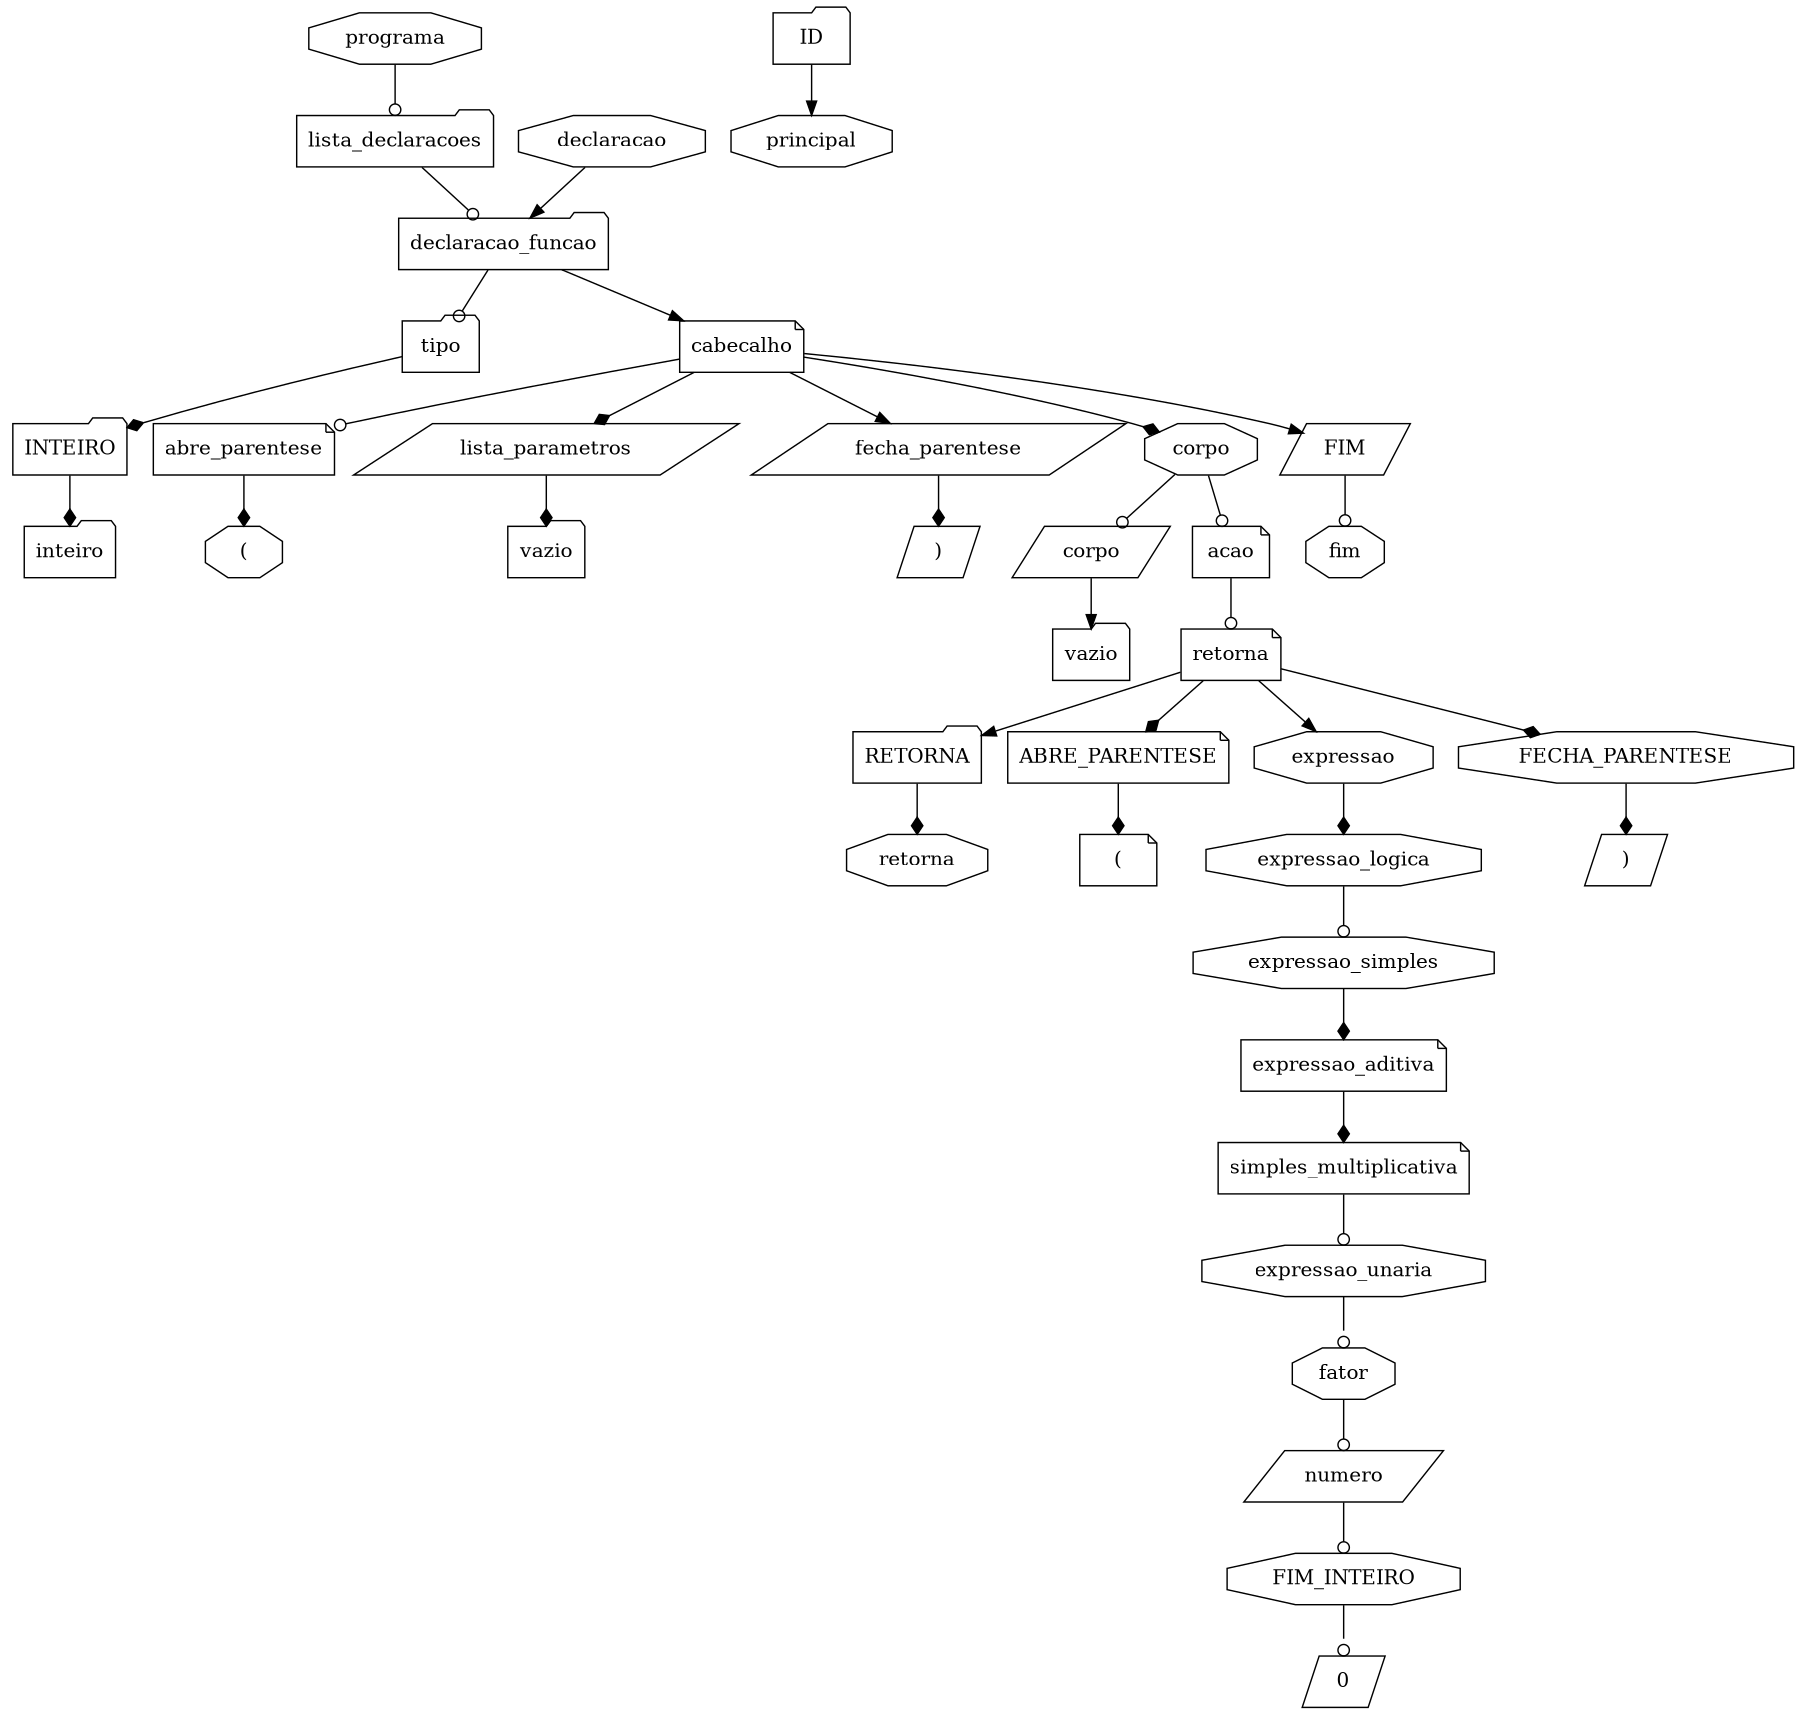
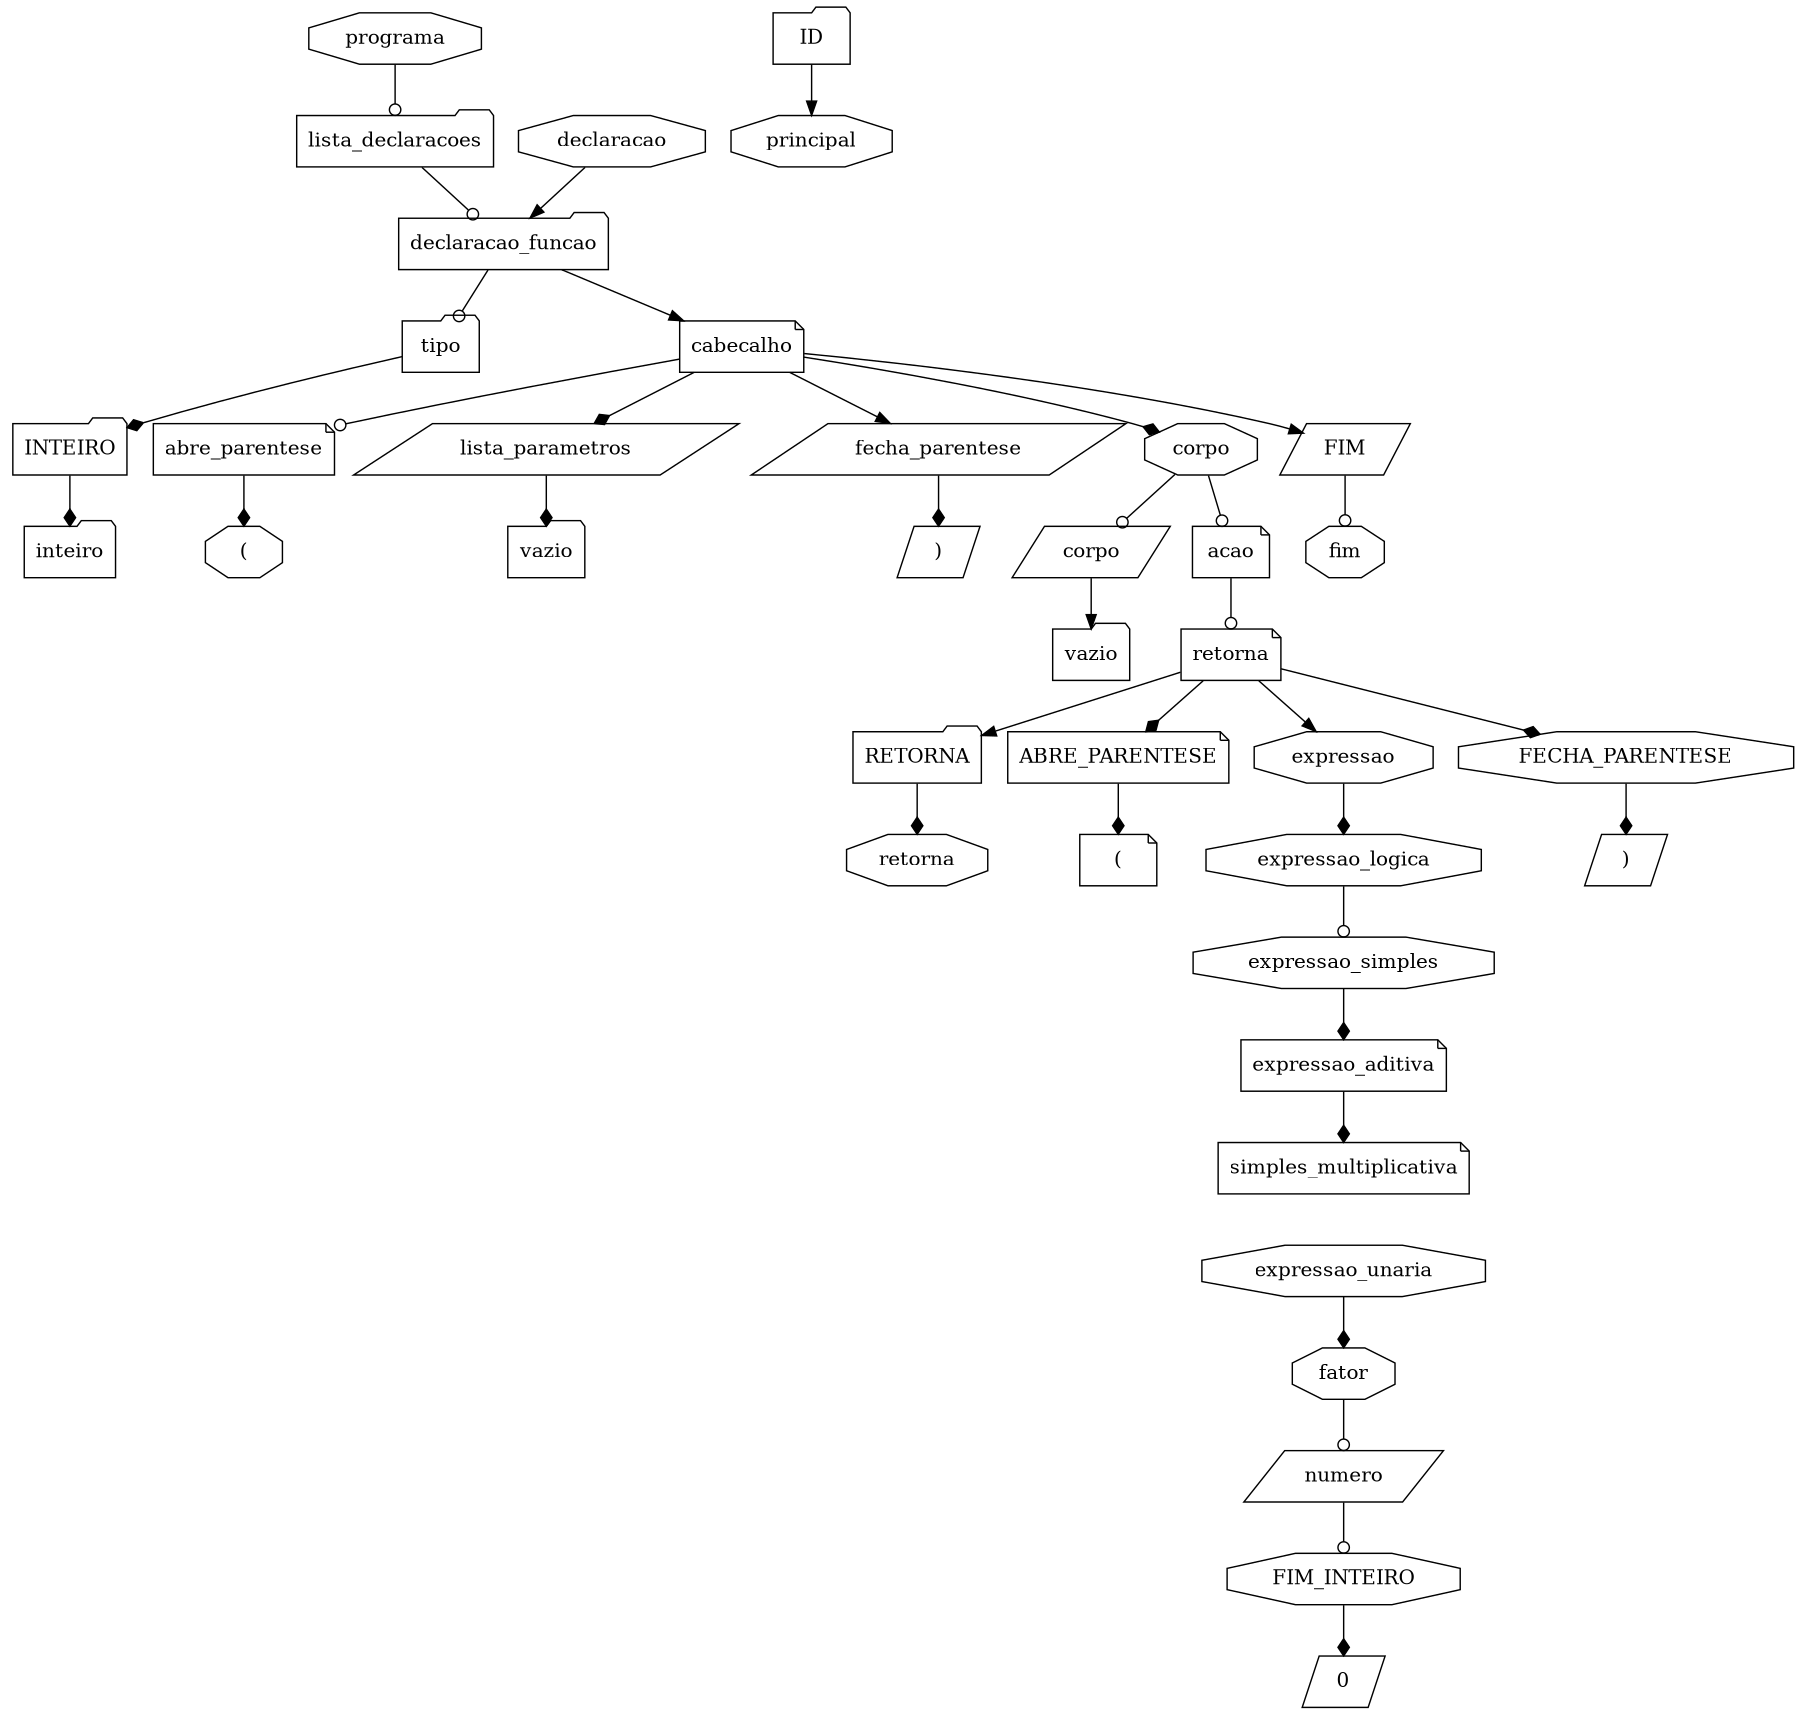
edge "simples_multiplicativa" -> "expressao_unaria": removed
edge "expressao_unaria" -> "fator": arrowhead odot -> diamond
edge "FIM_INTEIRO" -> "0": arrowhead odot -> diamond
